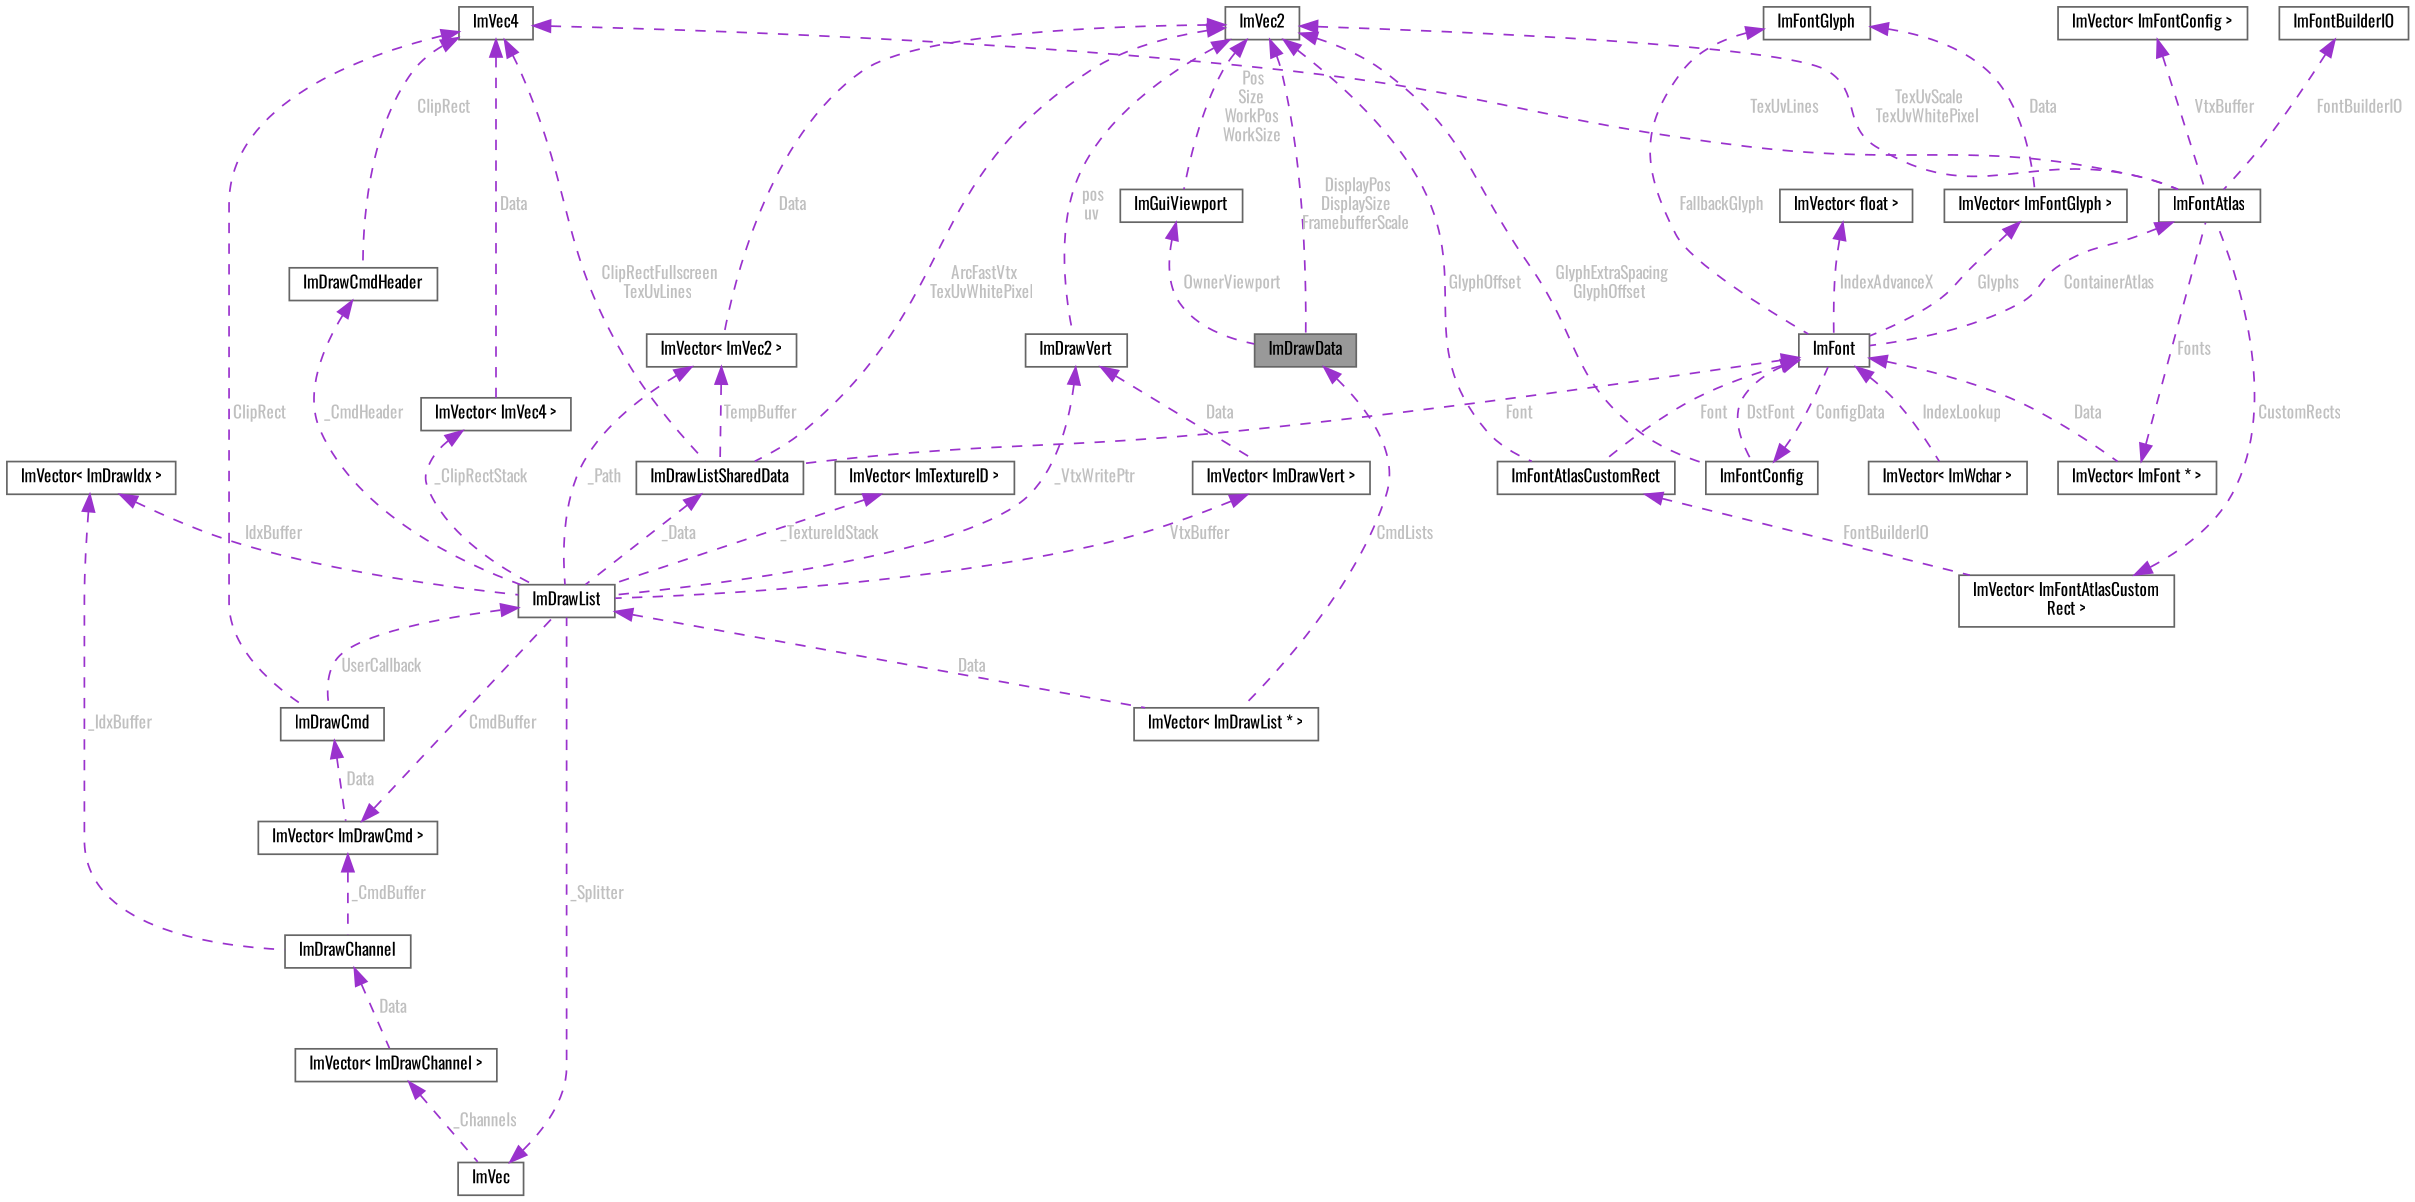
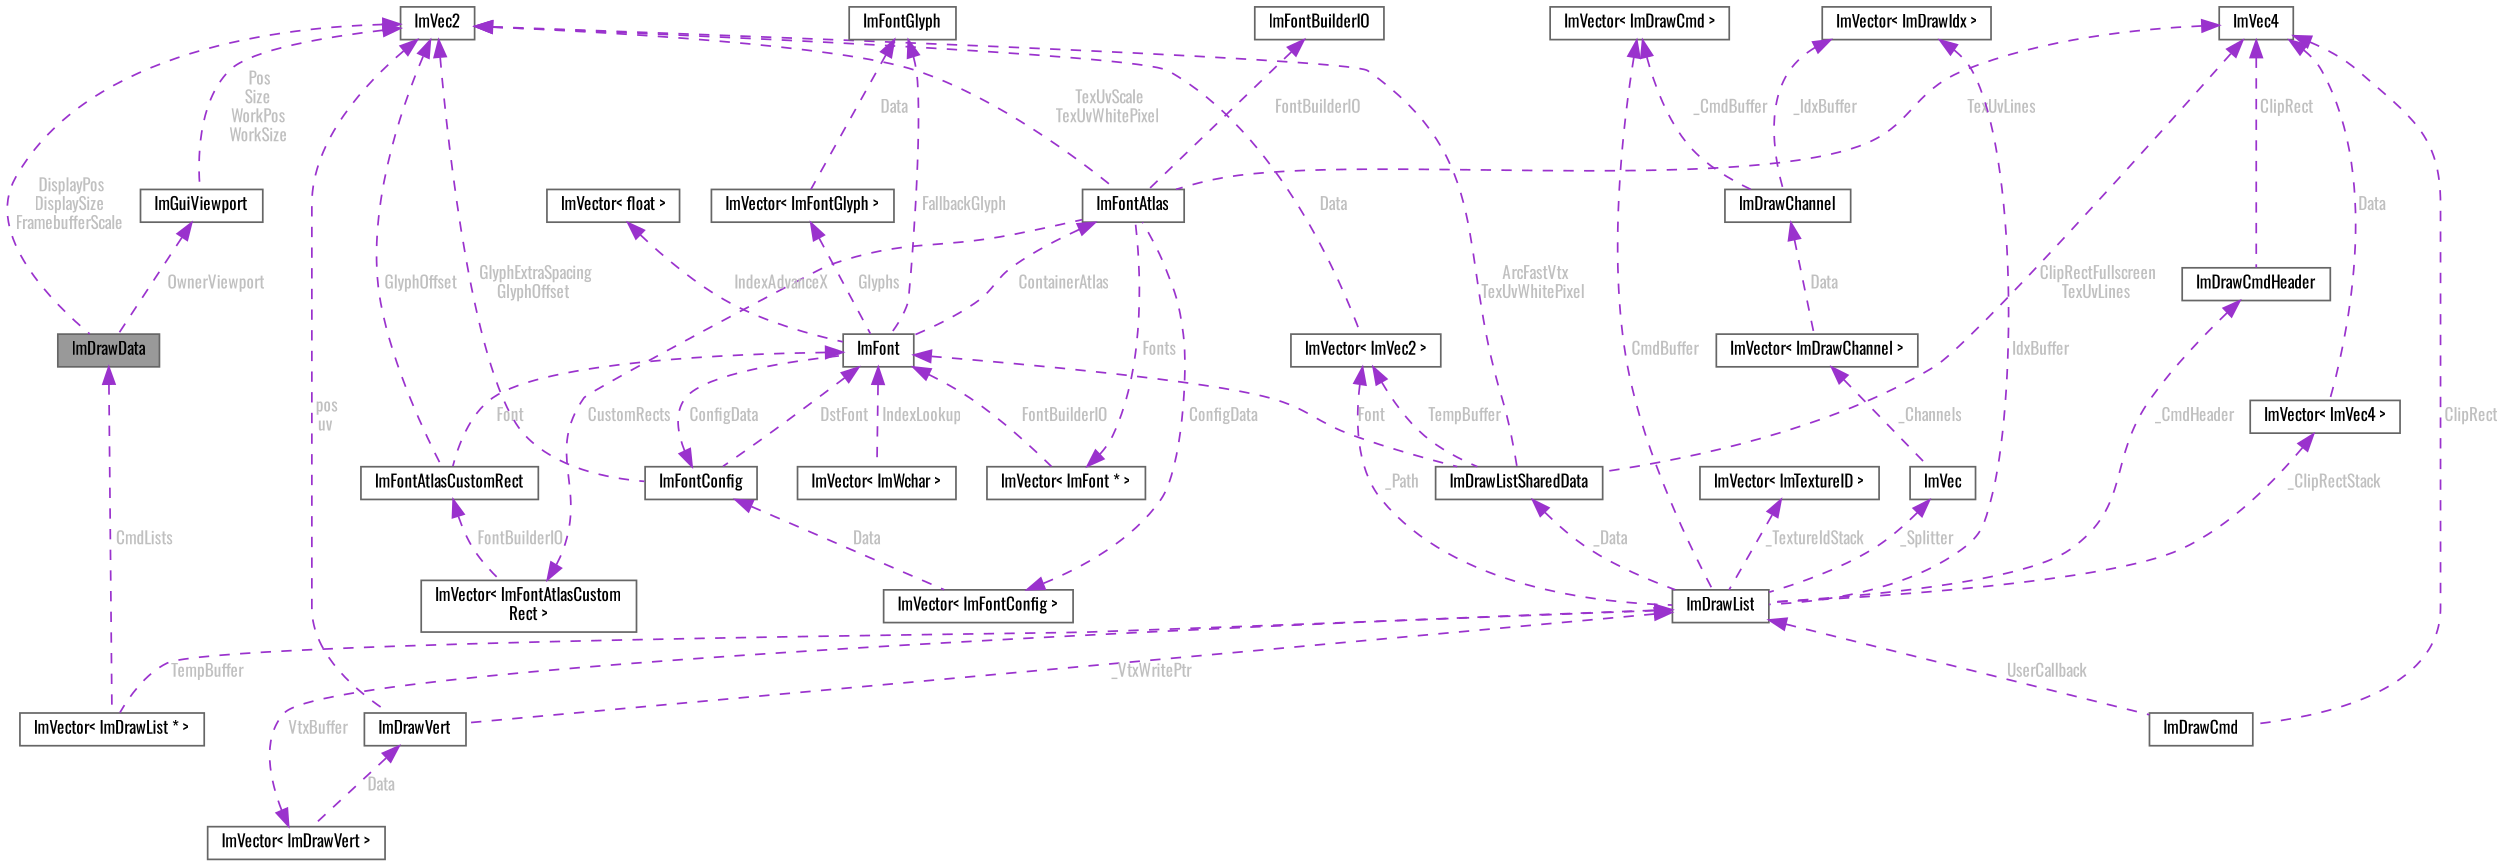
edge "ImFontAtlas" -> "ImVector< ImFontConfig >": label " VtxBuffer" -> " ConfigData"
edge "ImVector< ImFont * >" -> "ImFont": label " Data" -> " FontBuilderIO"
edge "ImVector< ImFontConfig >" -> "ImFontConfig": added, label "Data"
edge "ImDrawList" -> "ImDrawVert": reversed
edge "ImVector< ImDrawList * >" -> "ImDrawList": label " Data" -> " TempBuffer"
edge "ImVector< ImDrawCmd >" -> "ImDrawCmd": removed, label "Data"
